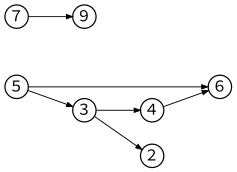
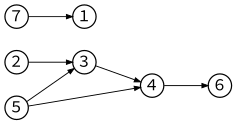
node "9": label "9" -> "1"
edge "5" -> "6": now "5" -> "4"
edge "3" -> "2": reversed
